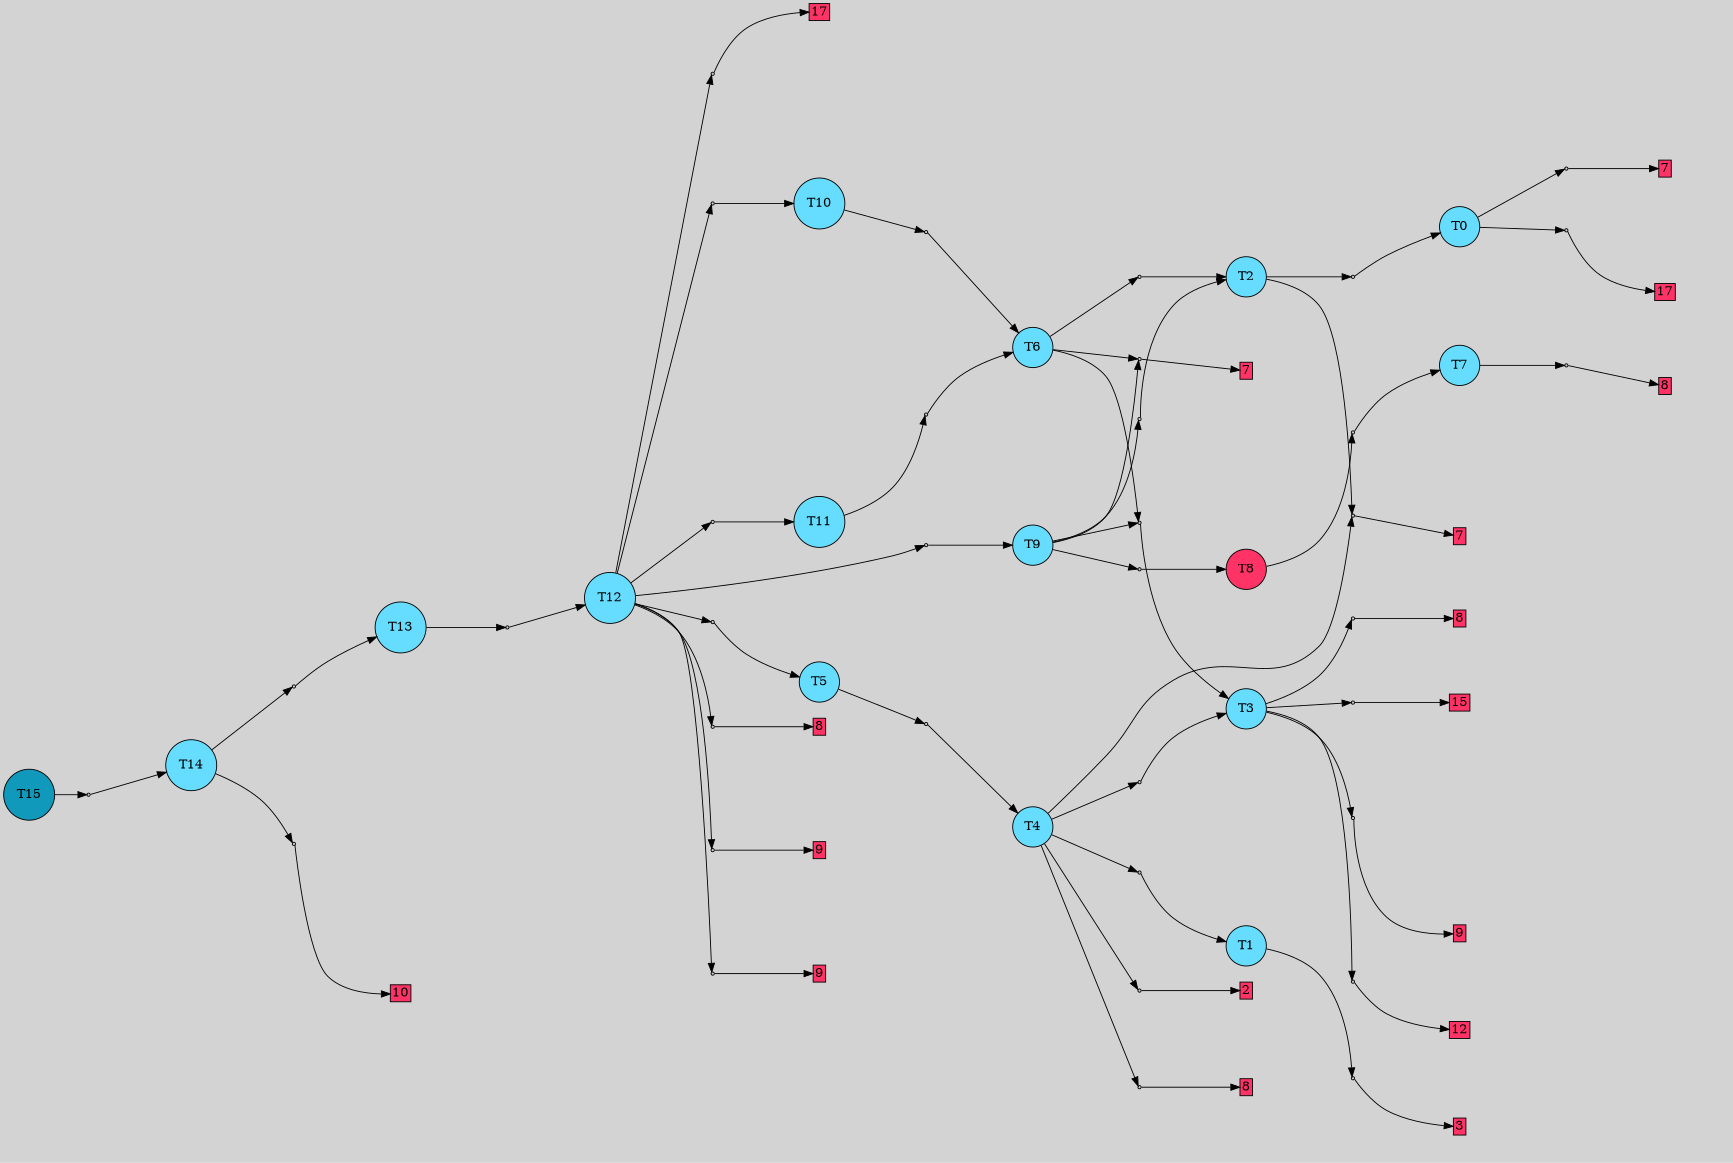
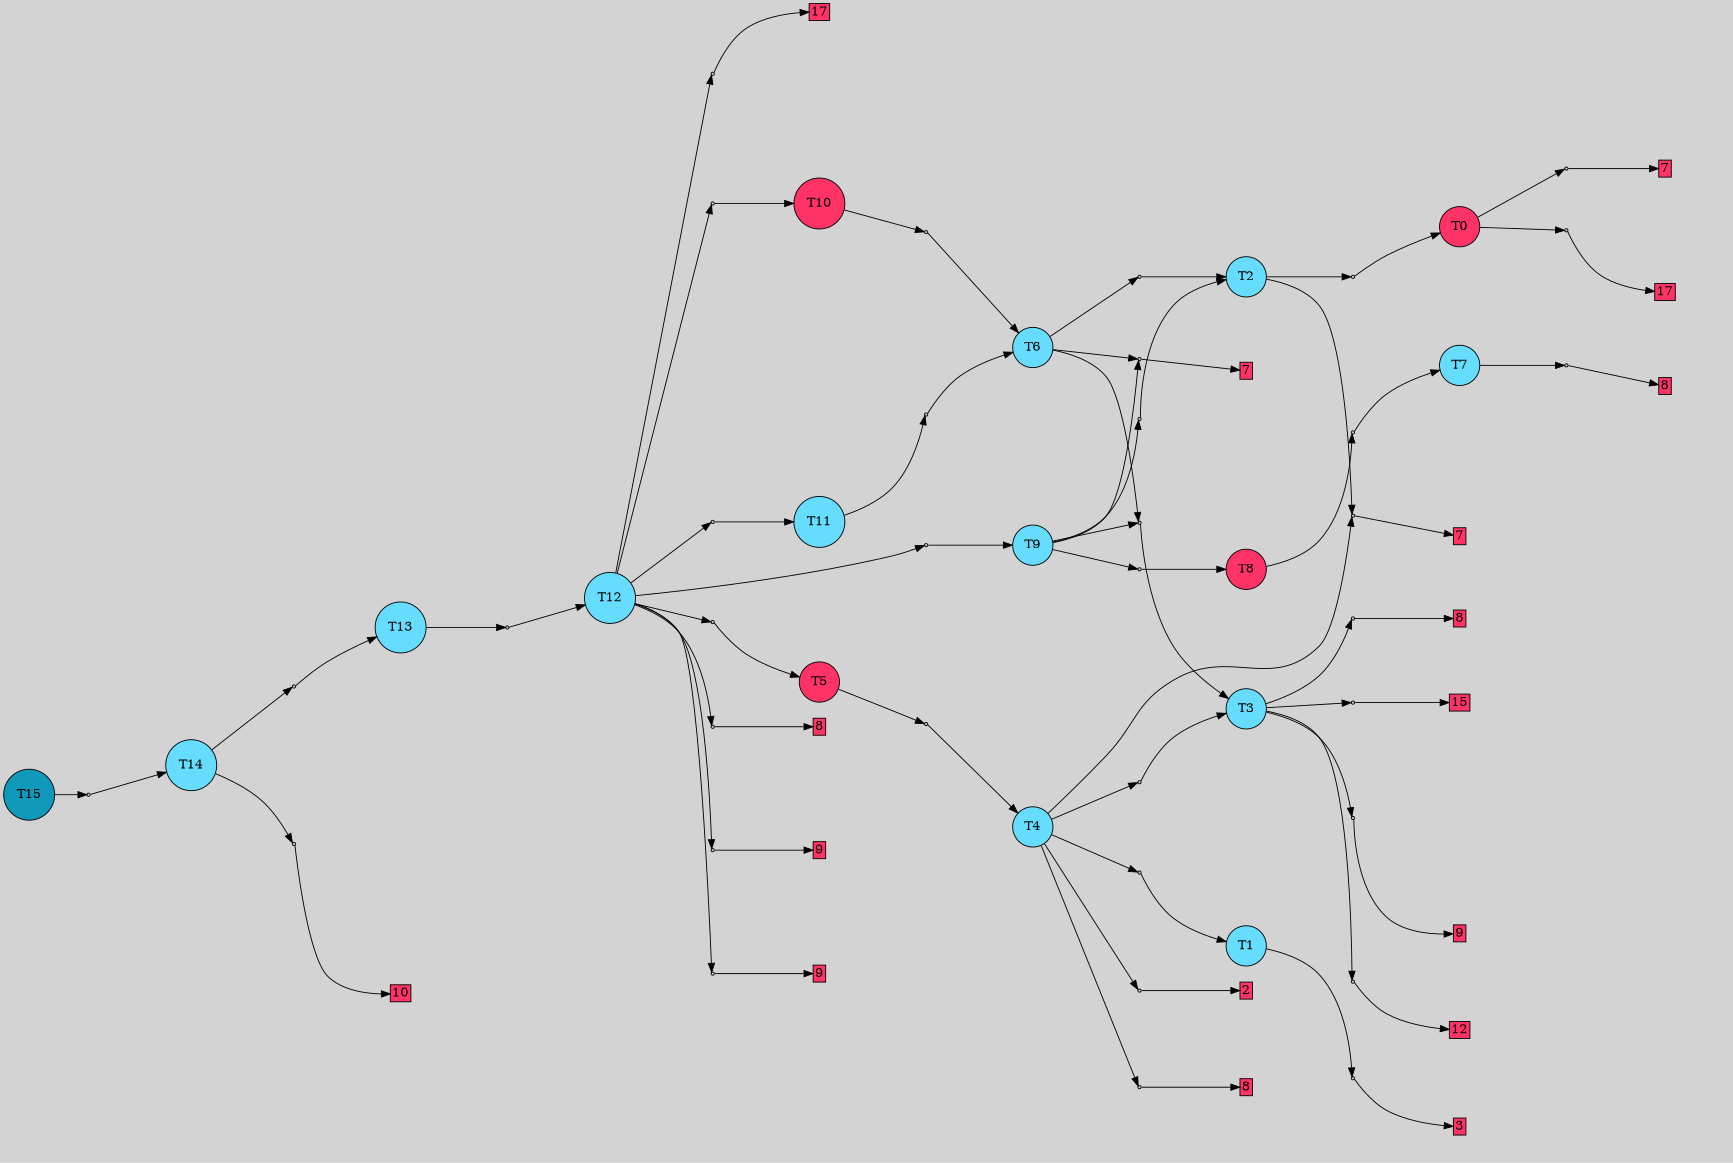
node "T10": fillcolor #66ddff -> #ff3366
node "T0": fillcolor #66ddff -> #ff3366
node "T5": fillcolor #66ddff -> #ff3366
